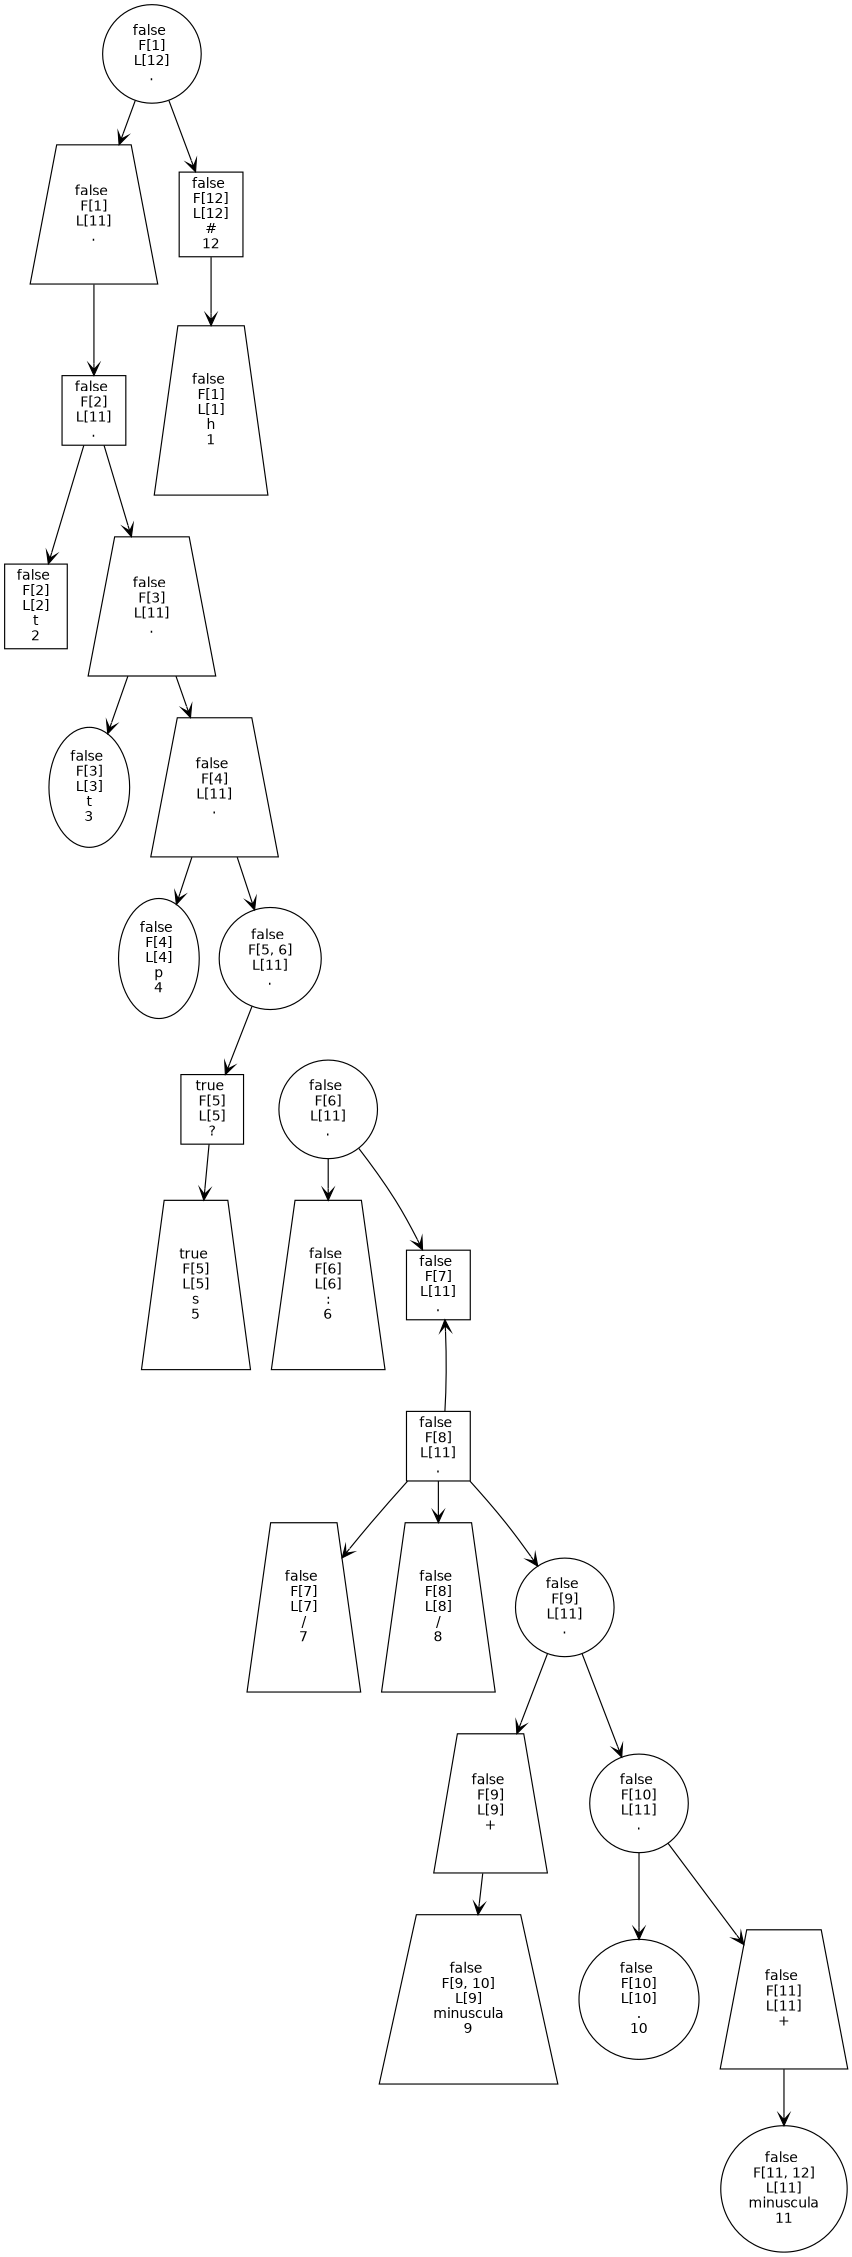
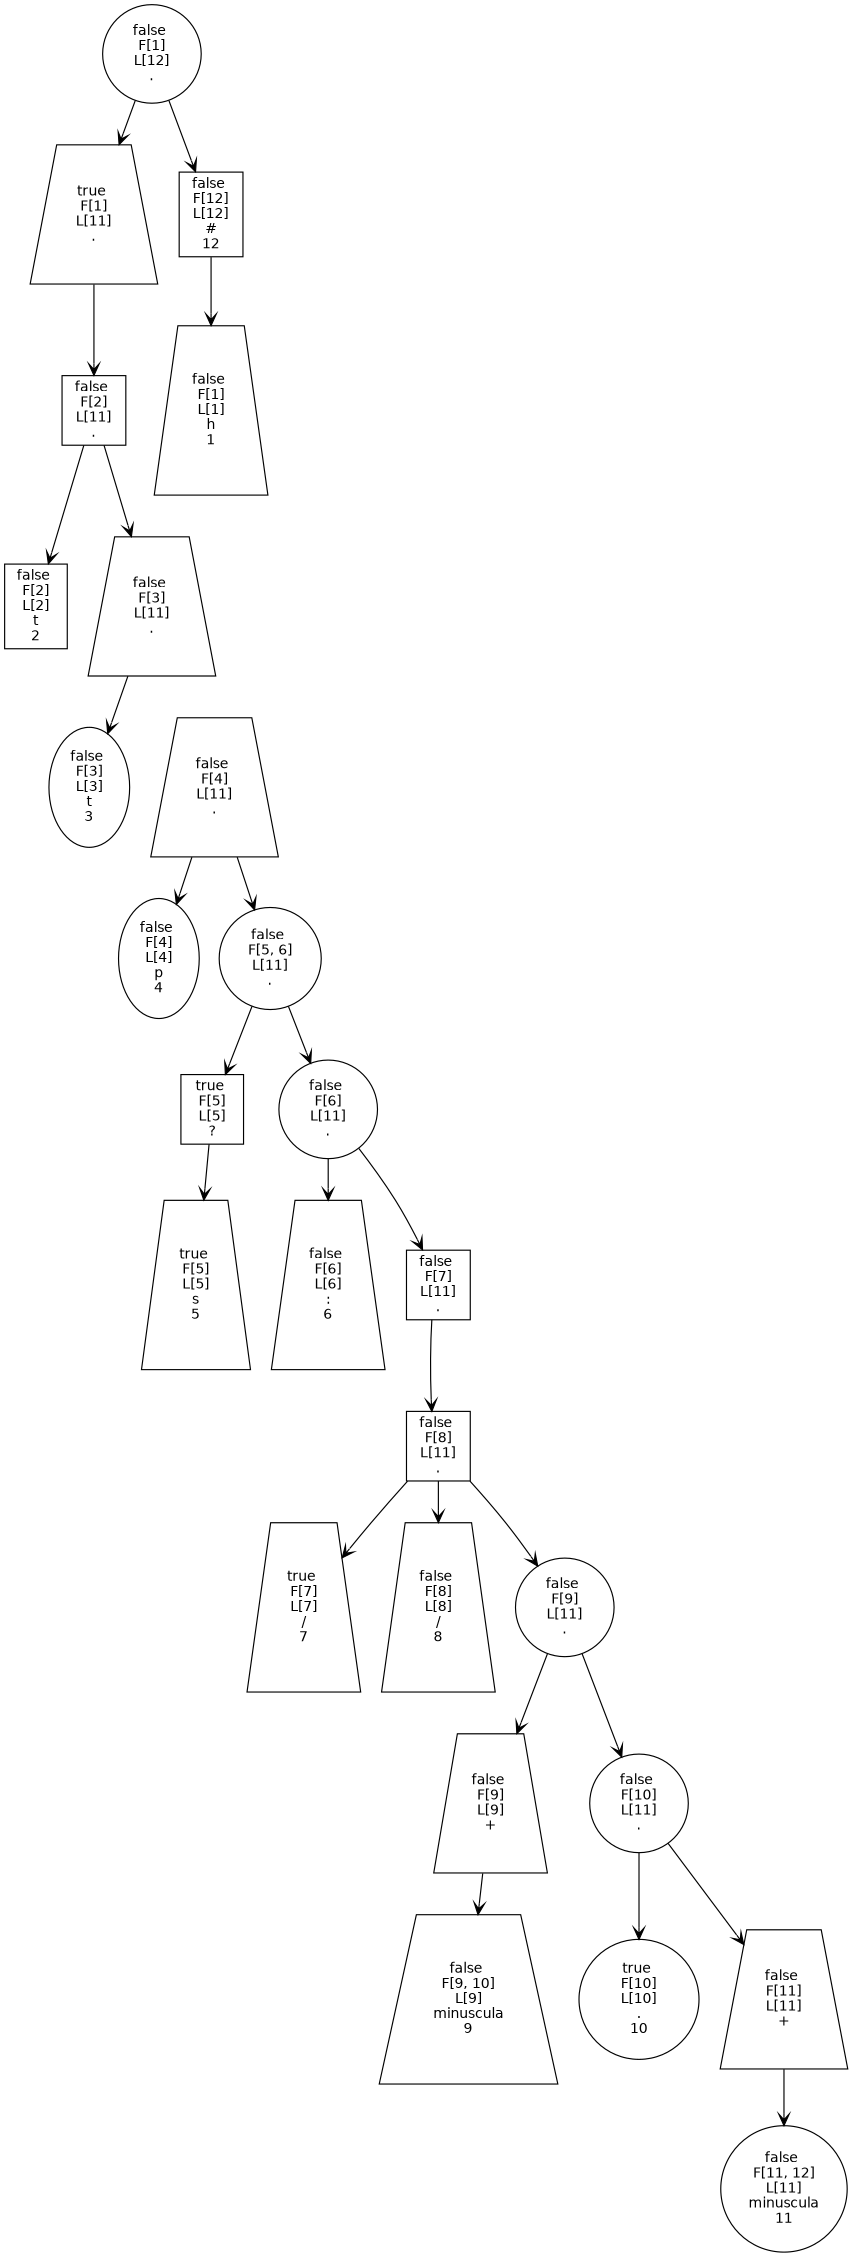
node "false F[1] L[11] .": label "false F[1] L[11] ." -> "true F[1] L[11] ."
edge "false F[3] L[11] ." -> "false F[4] L[11] .": removed
edge "false F[5, 6] L[11] ." -> "false F[6] L[11] .": added
edge "false F[8] L[11] ." -> "false F[7] L[11] .": reversed
node "false F[7] L[7] / 7": label "false F[7] L[7] / 7" -> "true F[7] L[7] / 7"
node "false F[10] L[10] . 10": label "false F[10] L[10] . 10" -> "true F[10] L[10] . 10"
